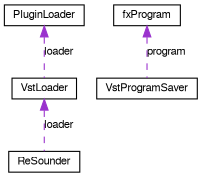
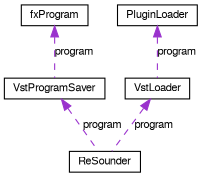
edge "VstLoader" -> "PluginLoader": label "loader" -> "program"
edge "ReSounder" -> "VstLoader": label "loader" -> "program"
edge "ReSounder" -> "VstProgramSaver": added, label "program"
